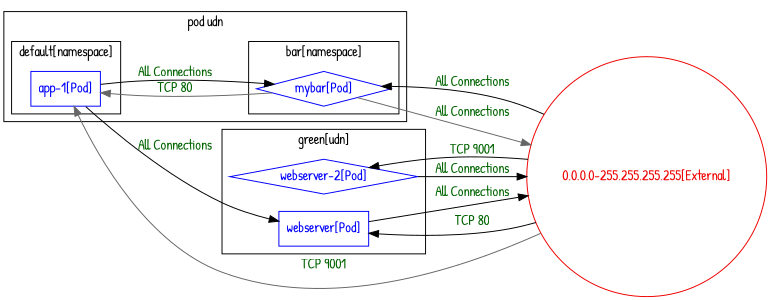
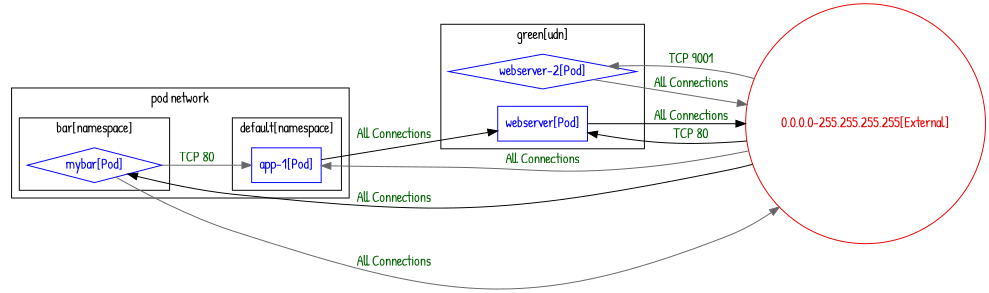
cluster "pod udn": label "pod udn" -> "pod network"
edge "app-1[Pod]" -> "mybar[Pod]": removed, label "All Connections"
edge "0.0.0.0-255.255.255.255[External]" -> "webserver-2[Pod]": color black -> gray40
edge "webserver-2[Pod]" -> "0.0.0.0-255.255.255.255[External]": color black -> gray40
edge "0.0.0.0-255.255.255.255[External]" -> "app-1[Pod]": label "TCP 9001" -> "All Connections"
